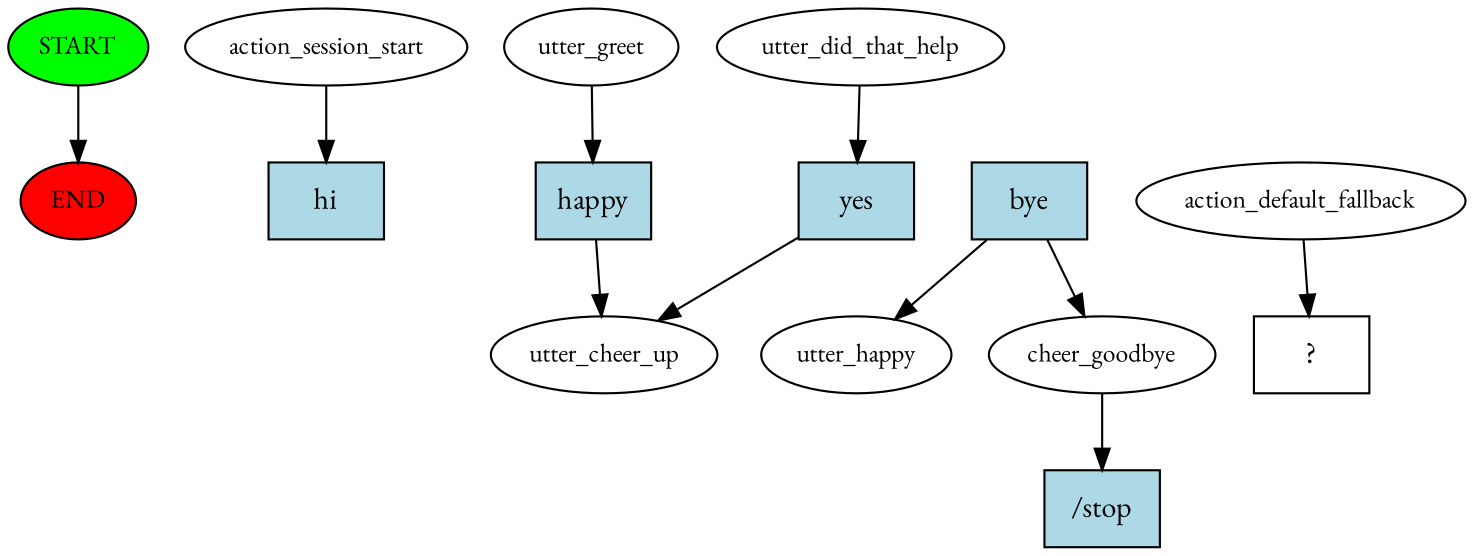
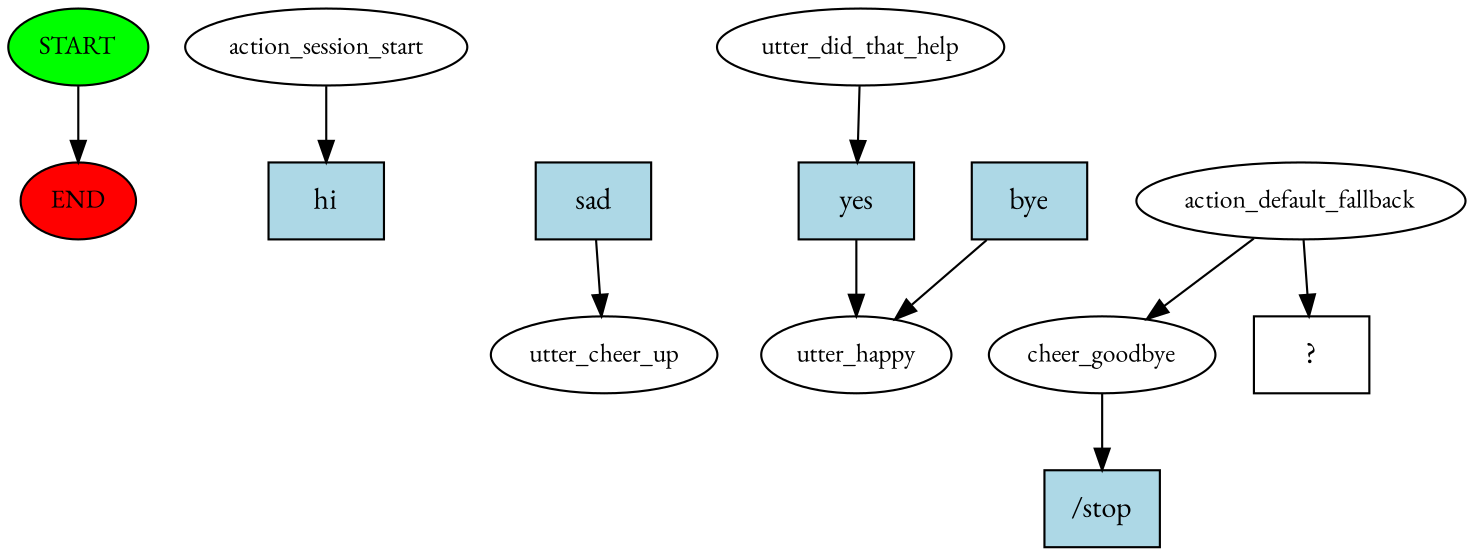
node "utter_greet": removed
node "happy": label "happy" -> "sad"
edge "bye" -> "cheer_goodbye": now "action_default_fallback" -> "cheer_goodbye"
edge "yes" -> "utter_cheer_up": now "yes" -> "utter_happy"
